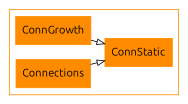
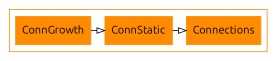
edge "Connections" -> "ConnStatic": reversed
